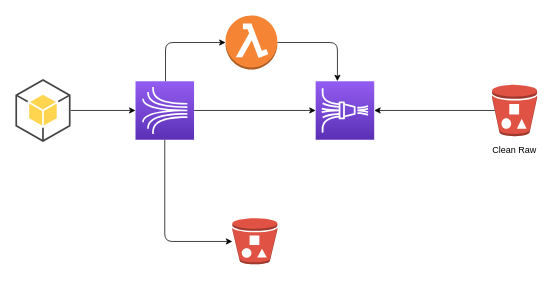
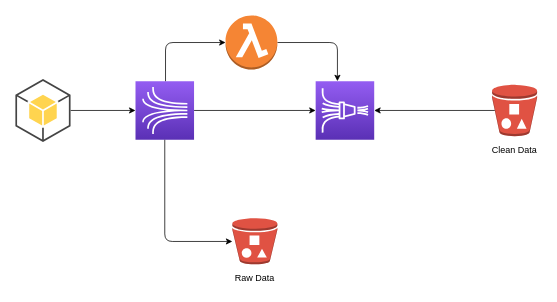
node "Clean Raw": label "Clean Raw" -> "Clean Data"
node "Raw Data": added
